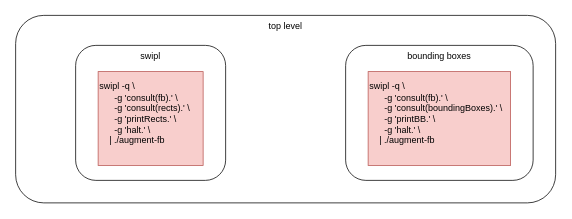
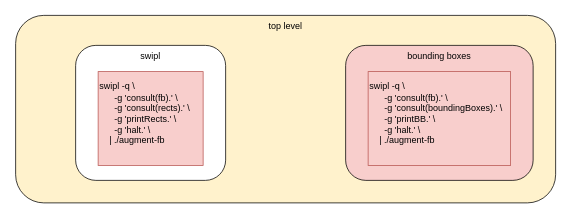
node "bounding boxes": fillcolor #ffffff -> #f8cecc
node "top level": fillcolor #ffffff -> #fff2cc
